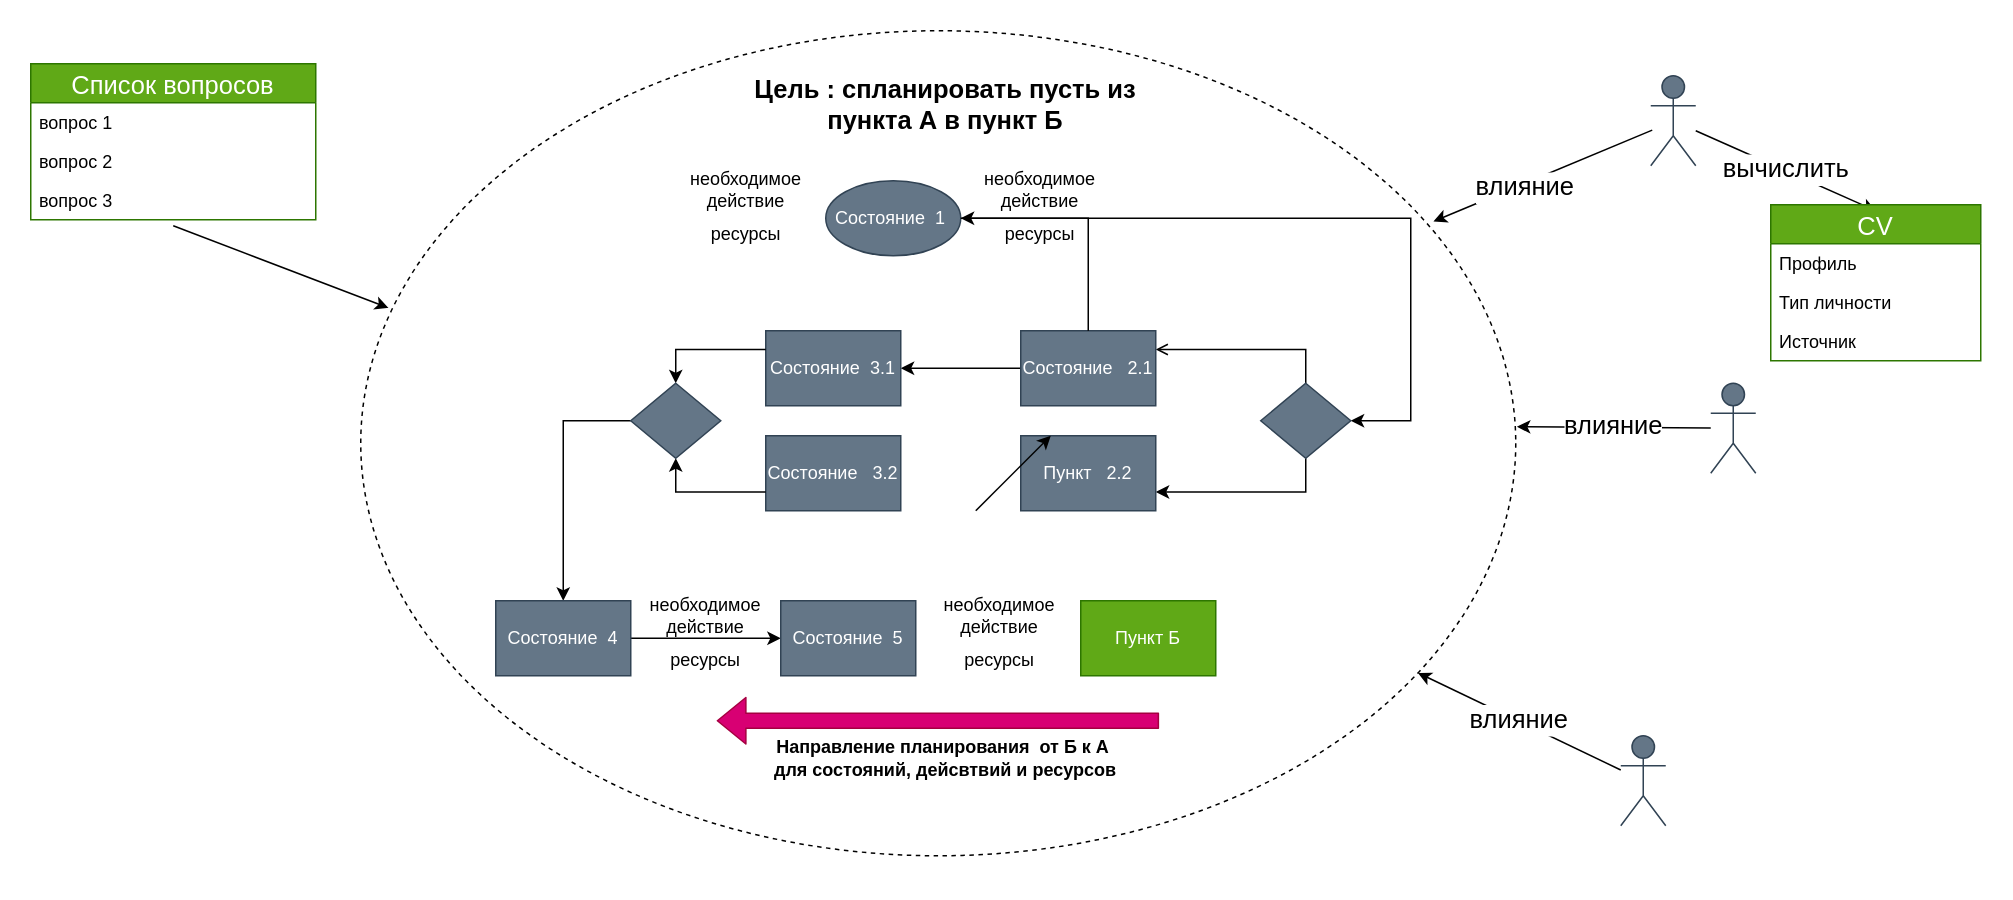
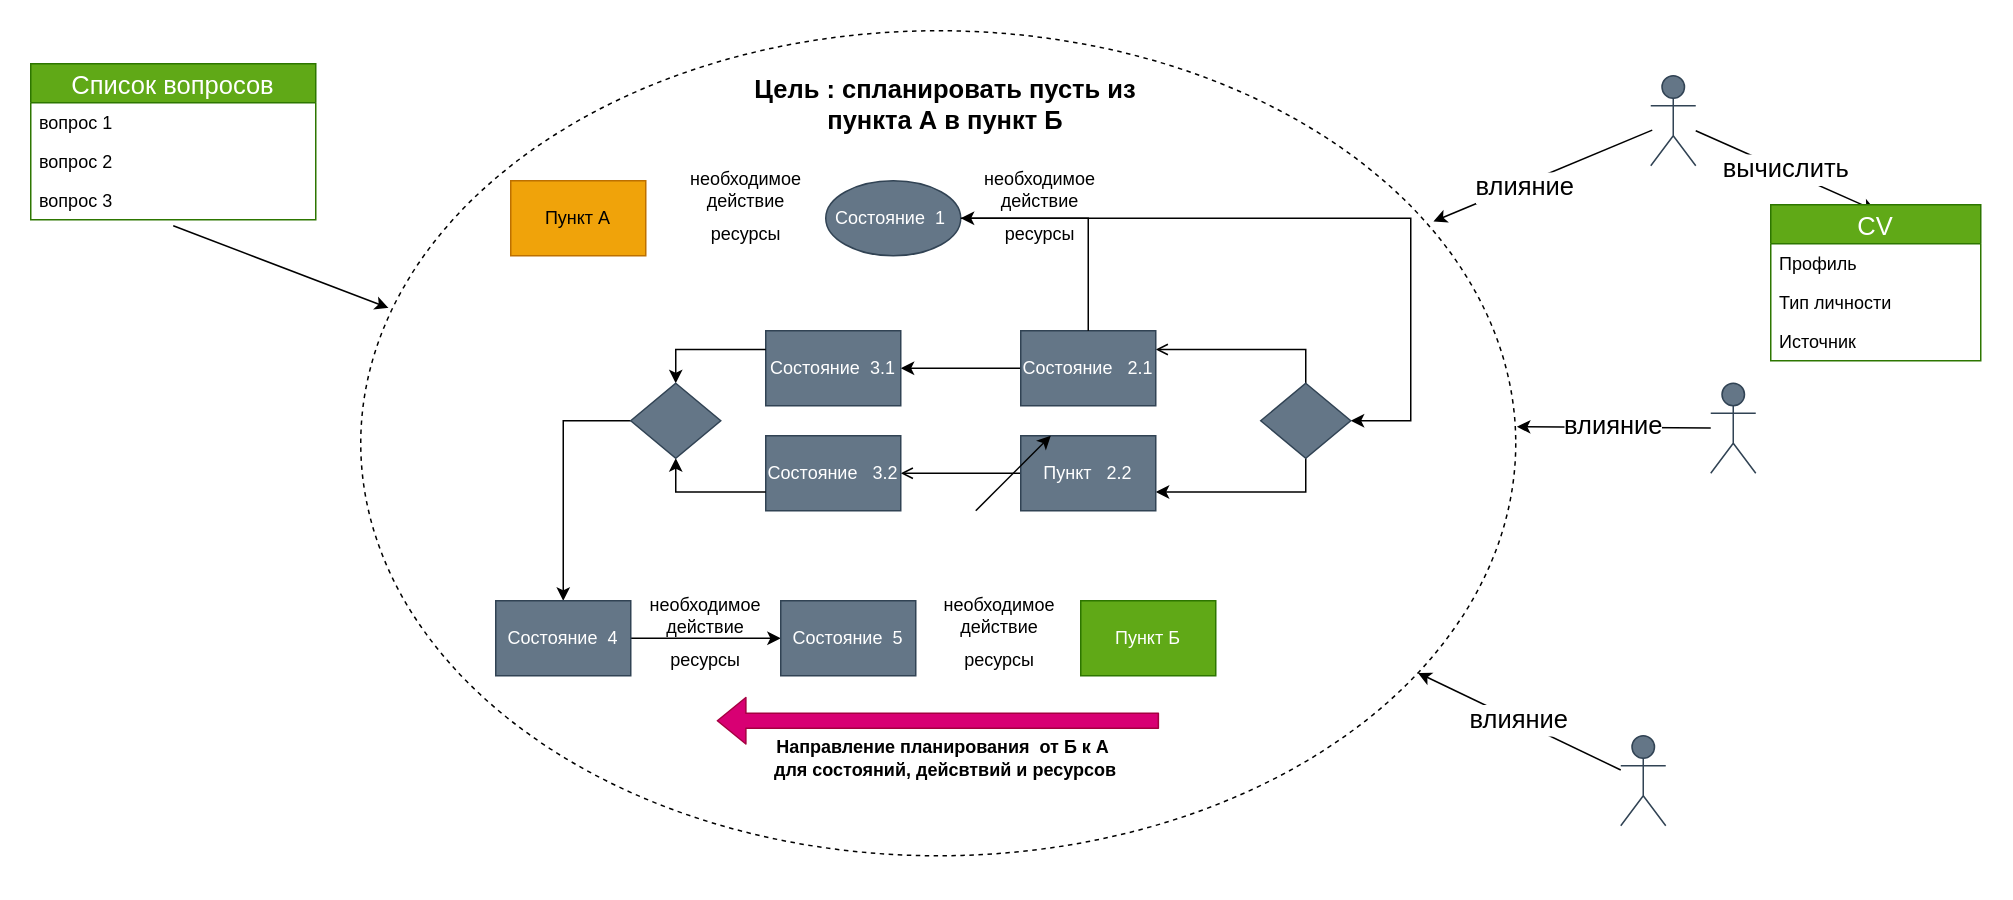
node "Пункт А": added
edge "Пункт 2.2" -> "Состояние 3.2": added
